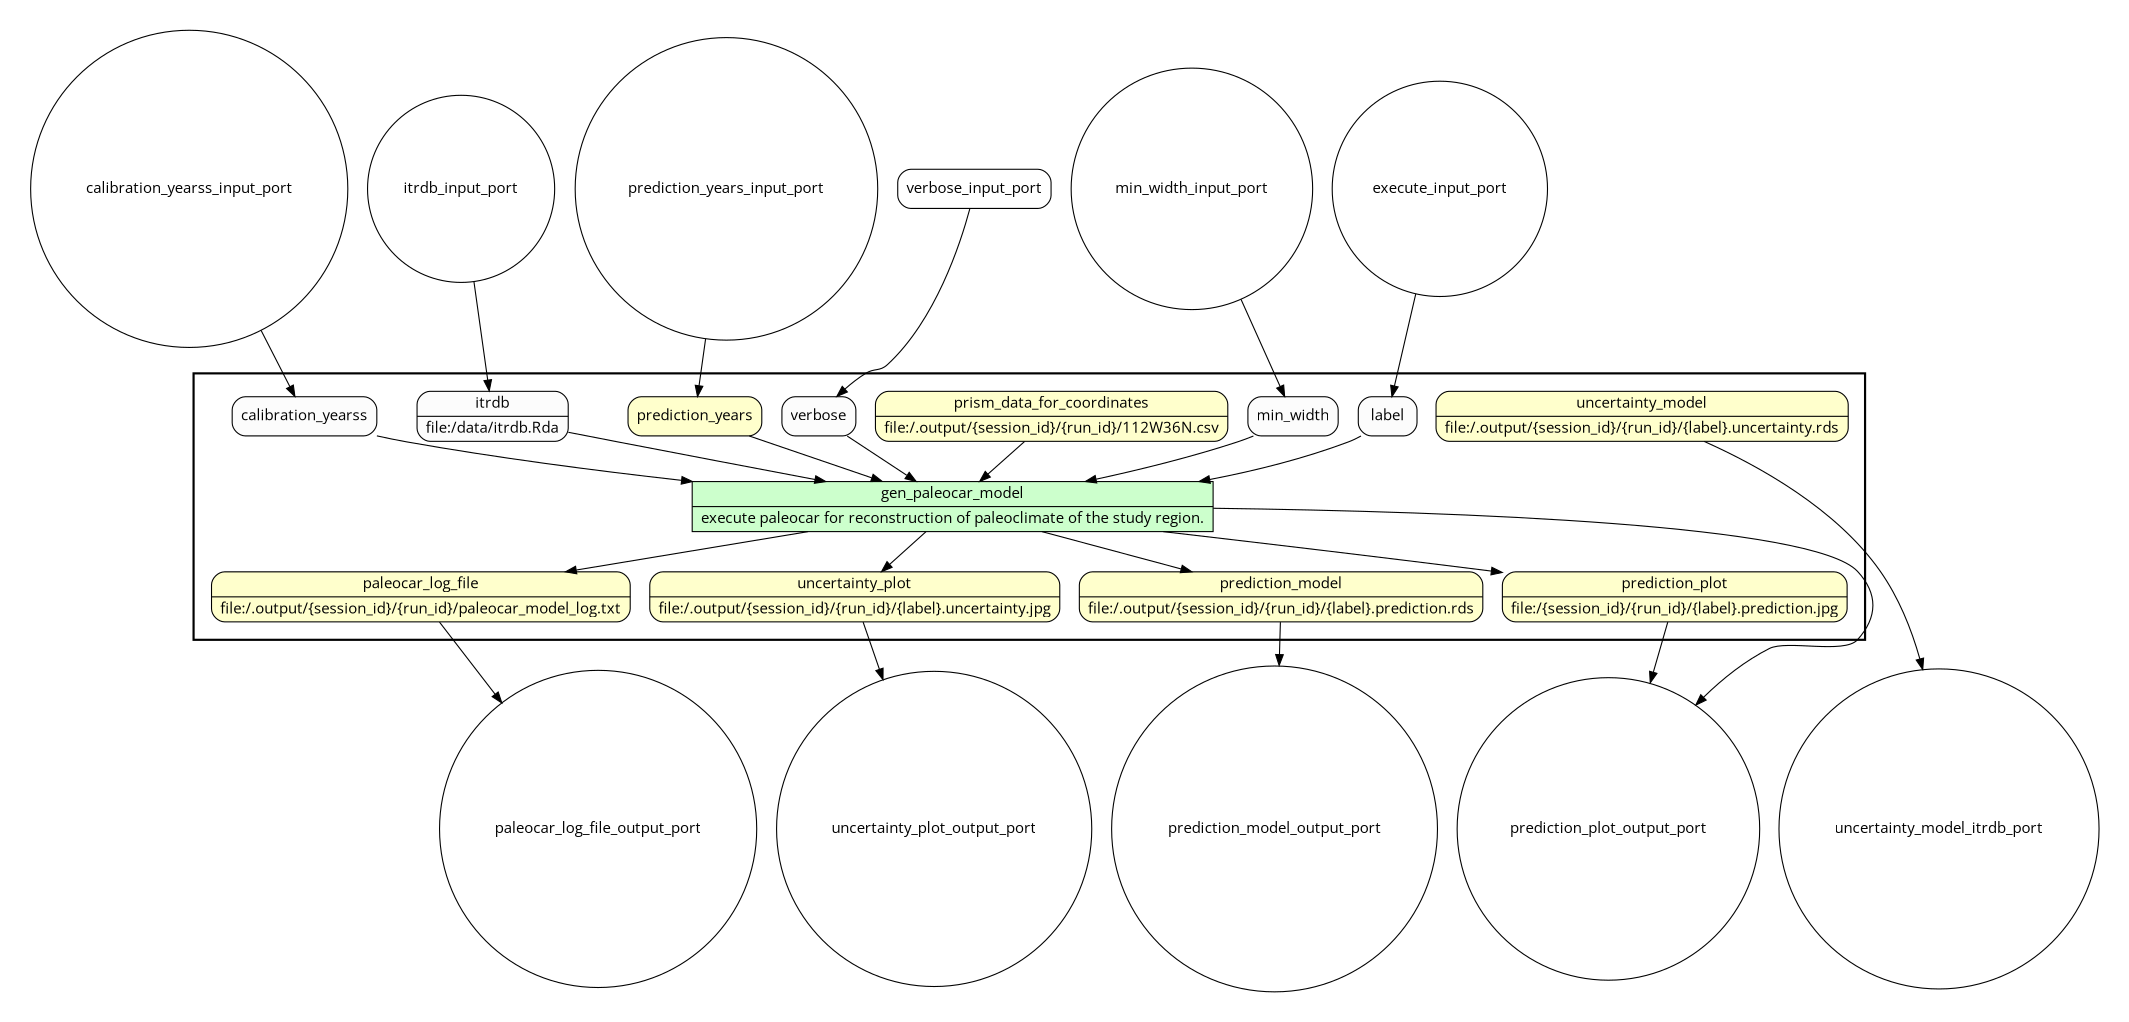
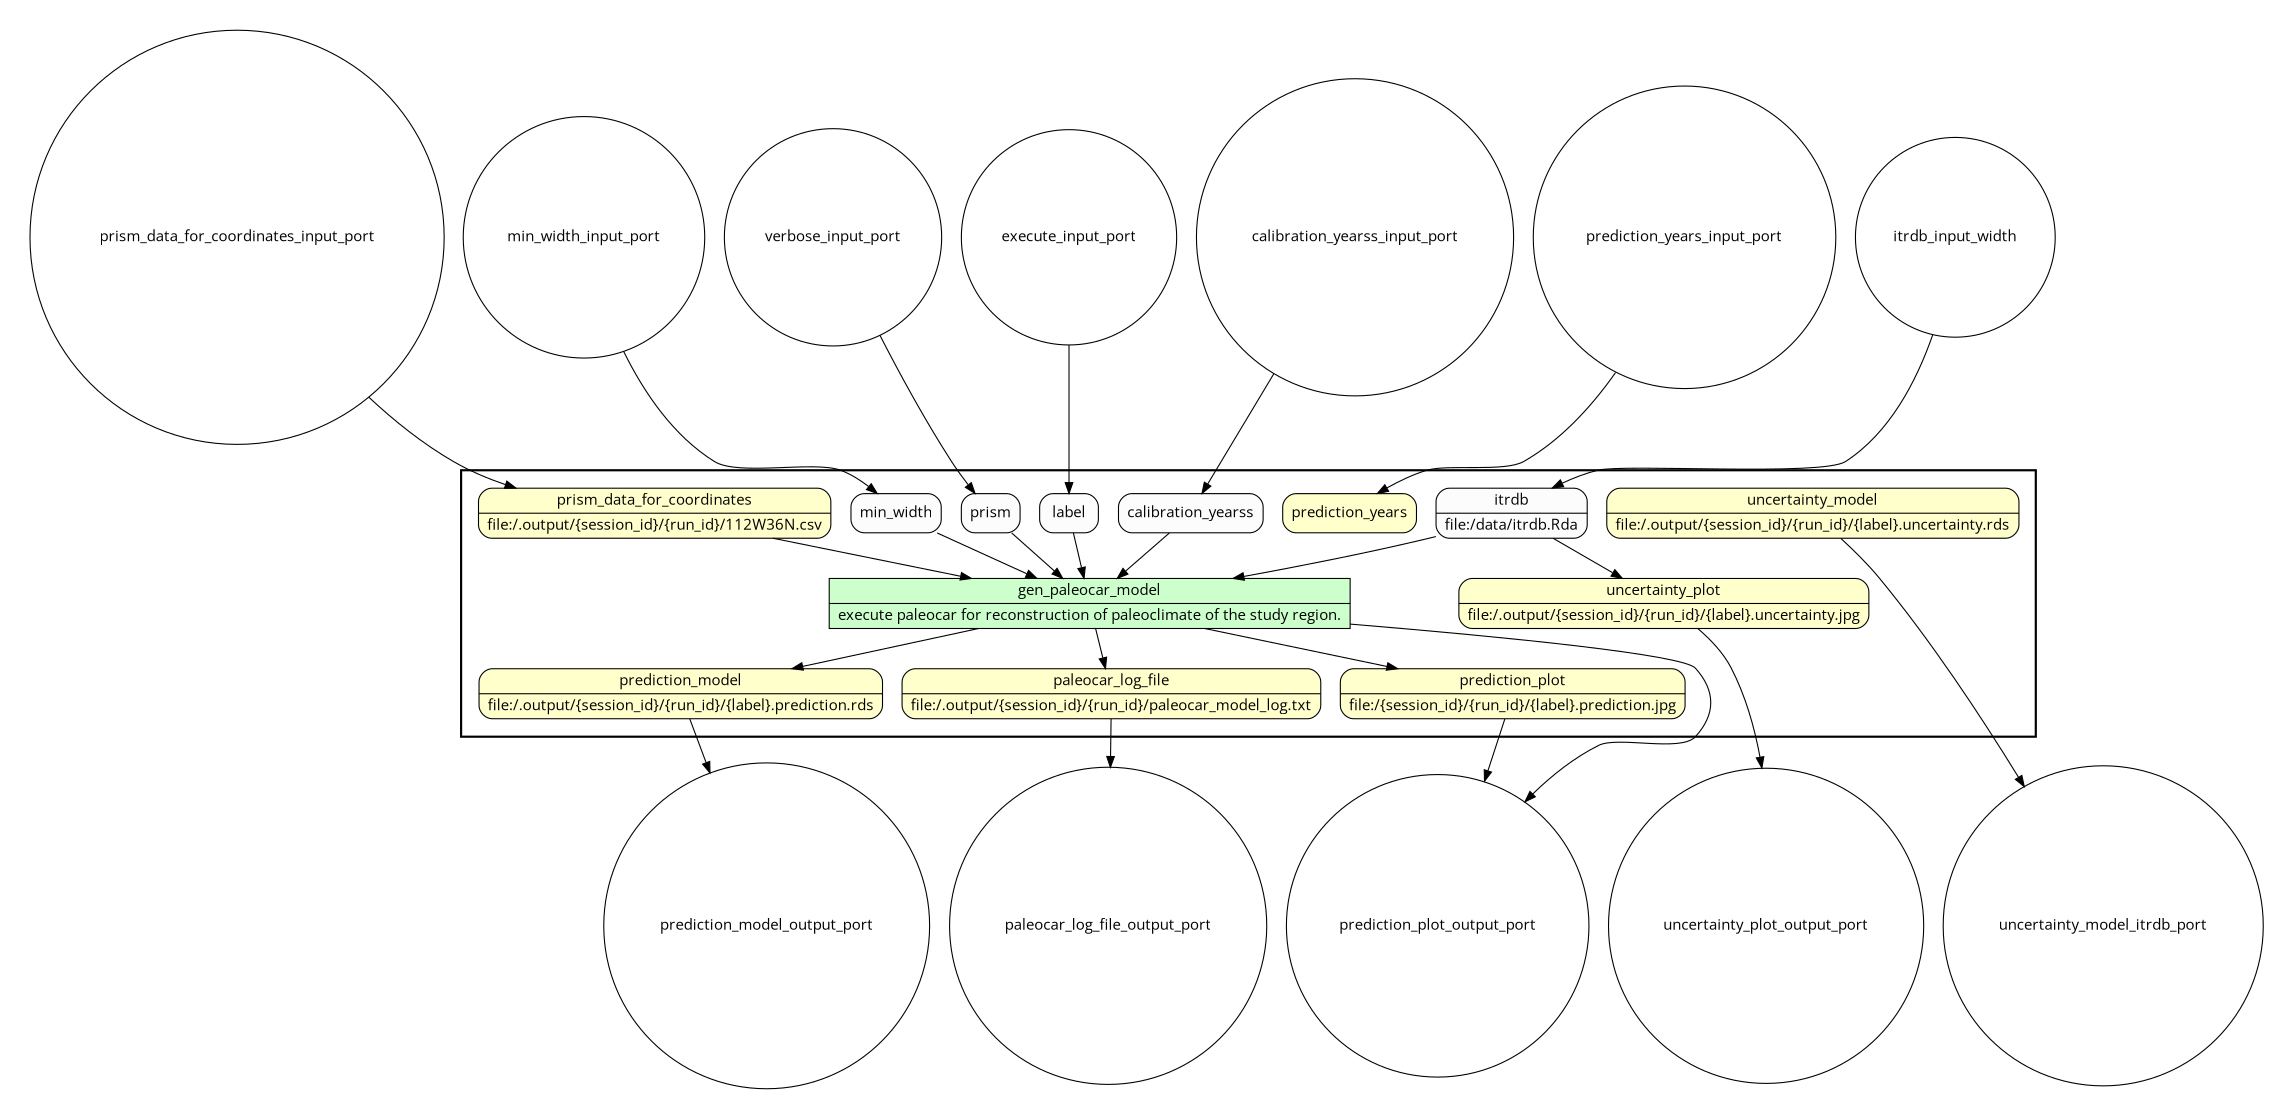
node "itrdb_input_port": label "itrdb_input_port" -> "itrdb_input_width"
node "verbose_input_port": shape box -> circle
node "prism_data_for_coordinates_input_port": added
node "verbose": label "verbose" -> "prism"
edge "prediction_years" -> "gen_paleocar_model": removed
edge "gen_paleocar_model" -> "uncertainty_plot": now "itrdb" -> "uncertainty_plot"
